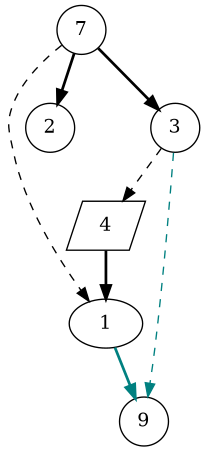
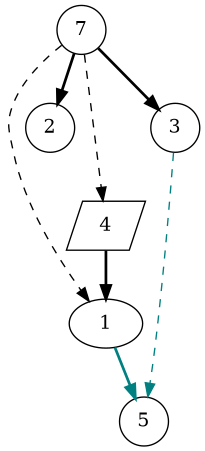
edge "3" -> "4": now "7" -> "4"
node "9": label "9" -> "5"
